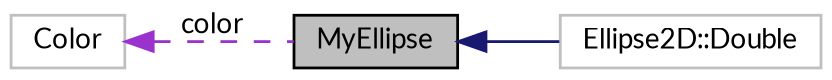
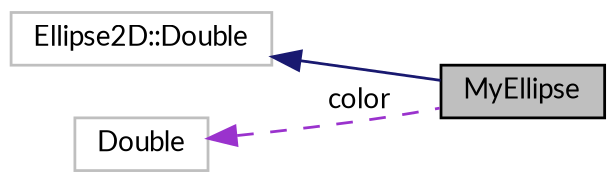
node "Color": label "Color" -> "Double"
edge "Ellipse2D::Double" -> "MyEllipse": reversed
